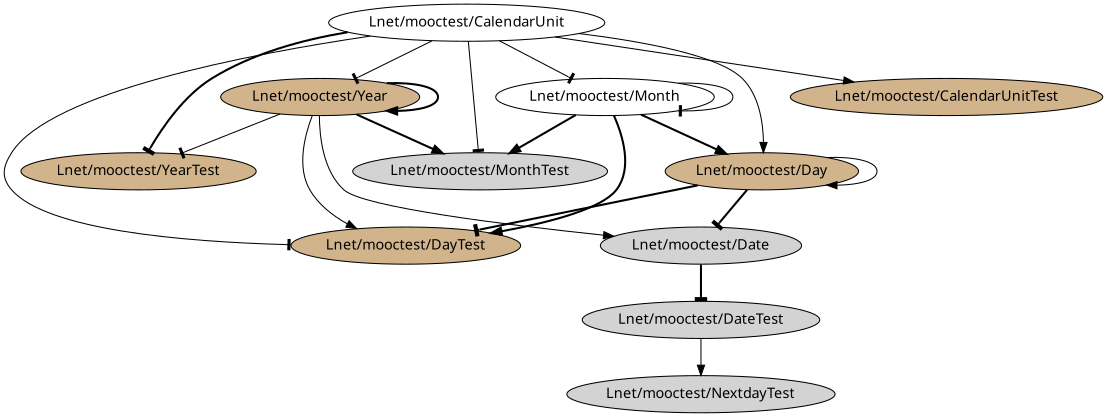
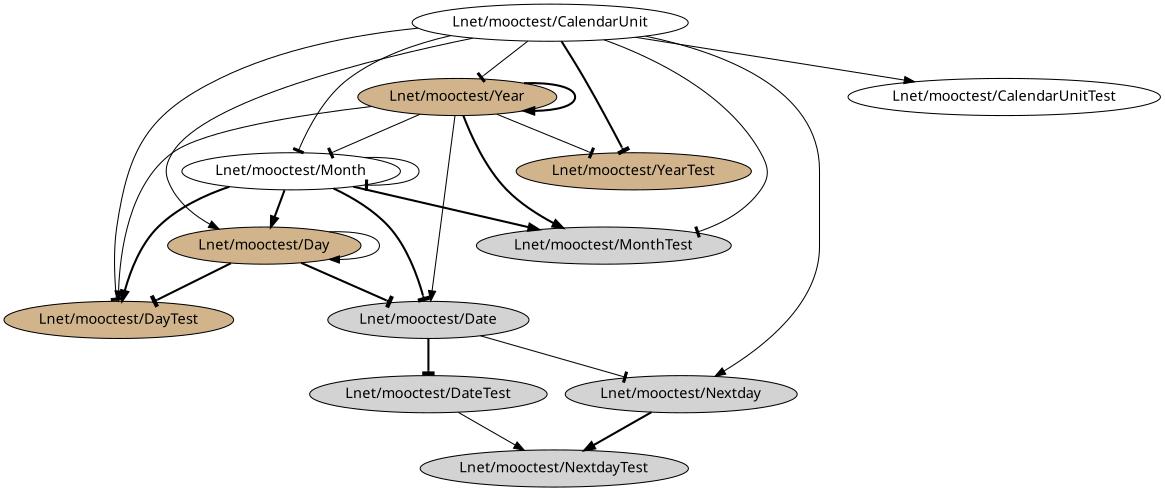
node "Lnet/mooctest/CalendarUnitTest": fillcolor tan -> white
edge "Lnet/mooctest/Year" -> "Lnet/mooctest/Month": added
edge "Lnet/mooctest/Month" -> "Lnet/mooctest/Date": added
node "Lnet/mooctest/Nextday": added
